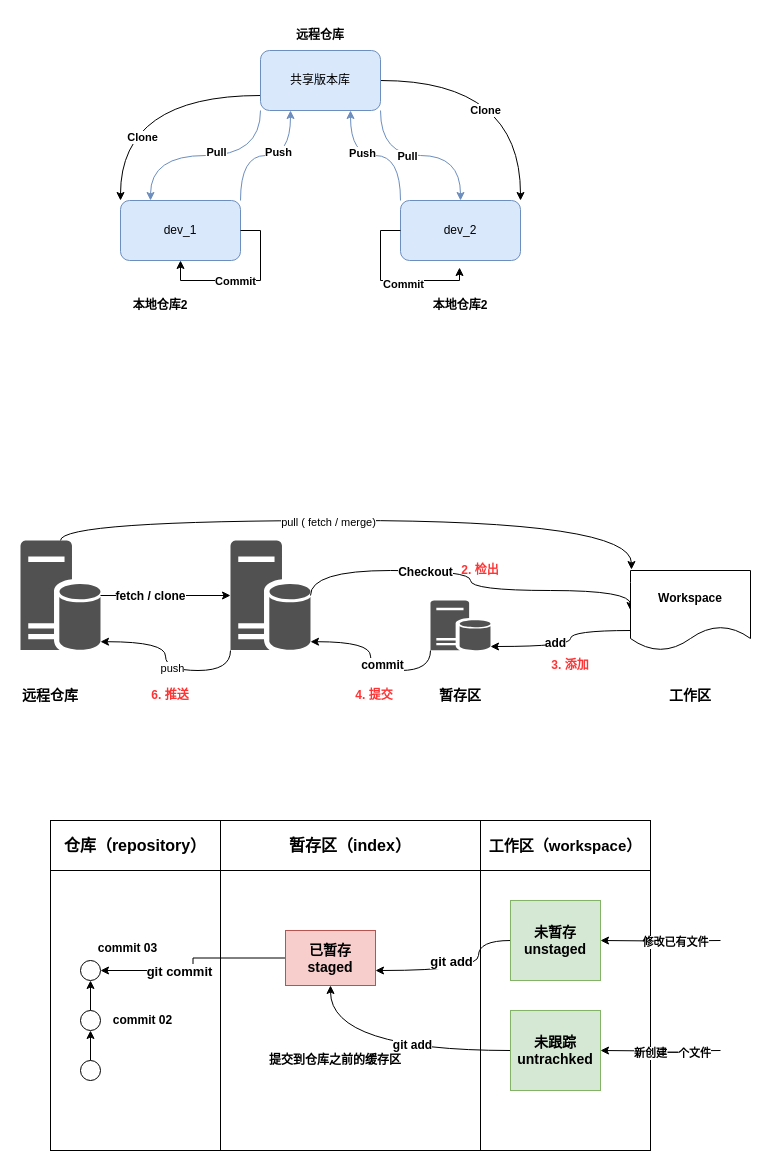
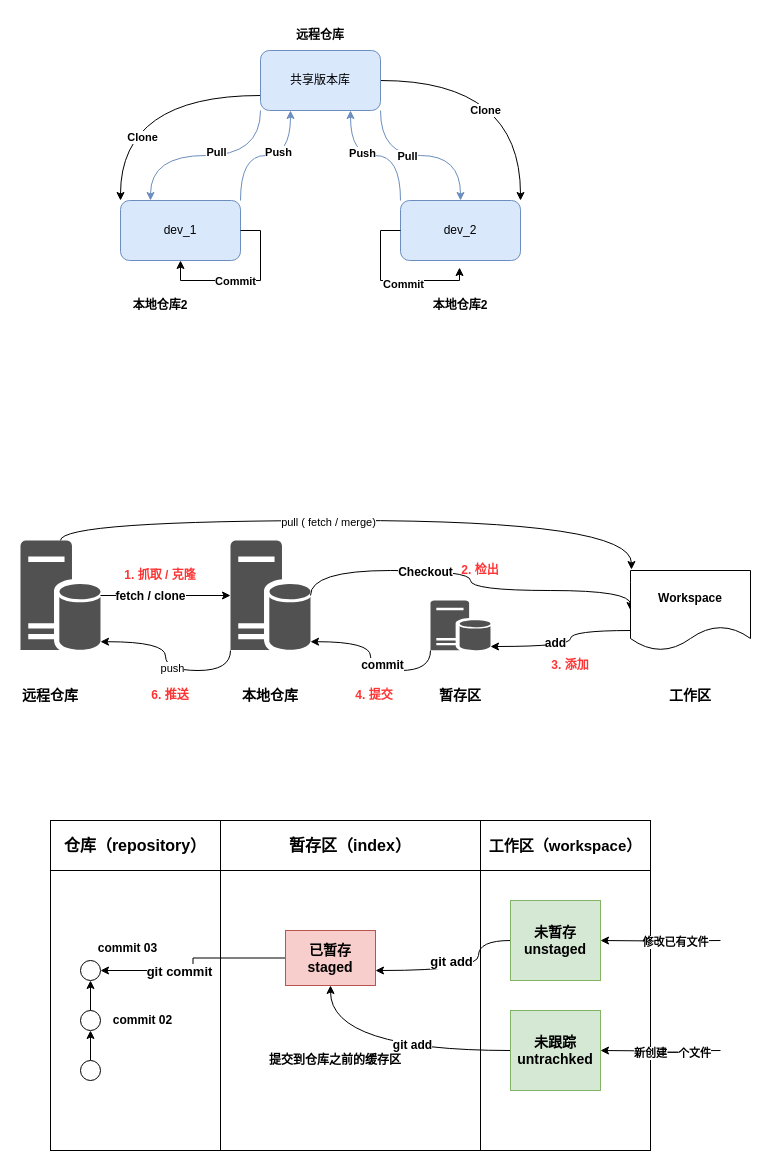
node "1. 抓取 / 克隆": added
node "本地仓库": added
